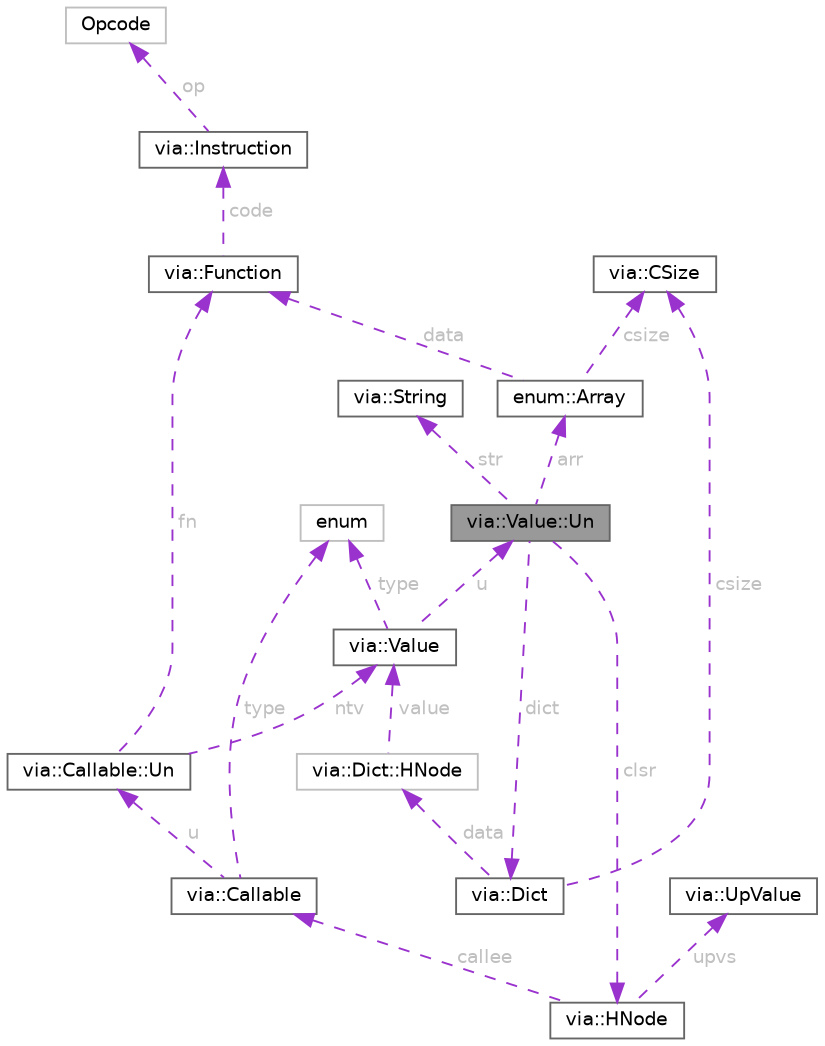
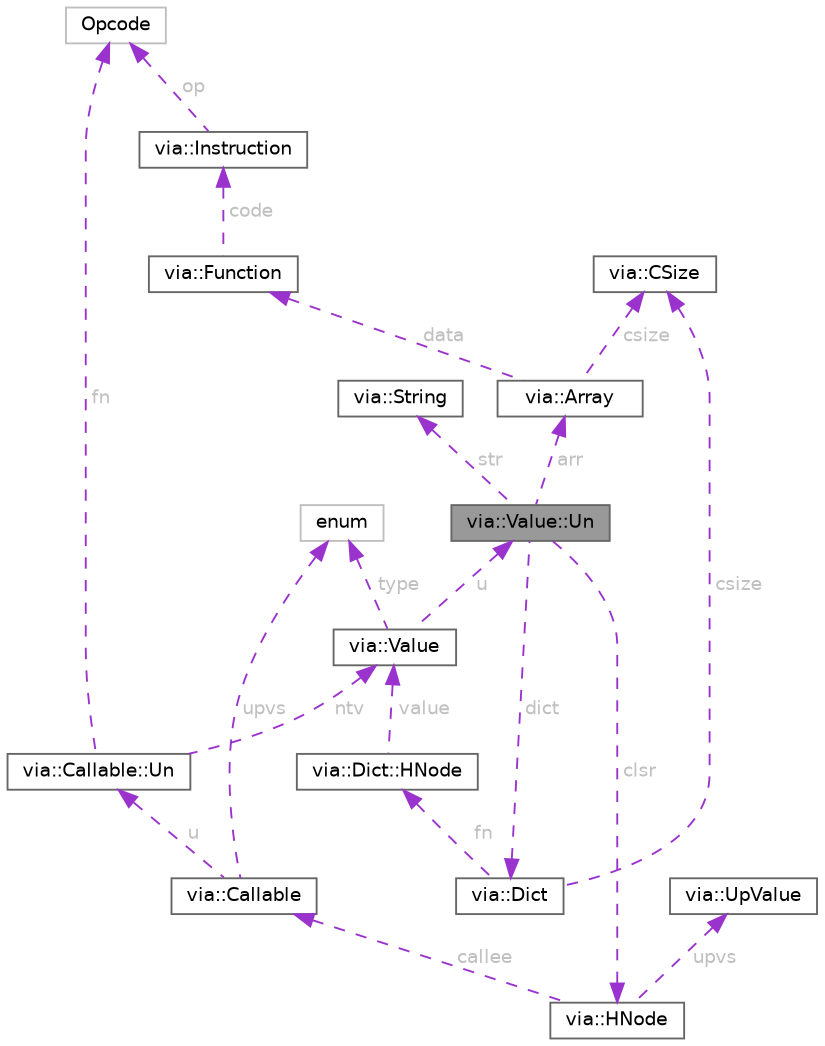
node "enum::Array": label "enum::Array" -> "via::Array"
edge "via::Callable::Un" -> "via::Function": now "via::Callable::Un" -> "Opcode"
edge "via::Callable" -> "enum": label " type" -> " upvs"
node "via::Dict::HNode": color grey75 -> gray40
edge "via::Dict" -> "via::Dict::HNode": label " data" -> " fn"
